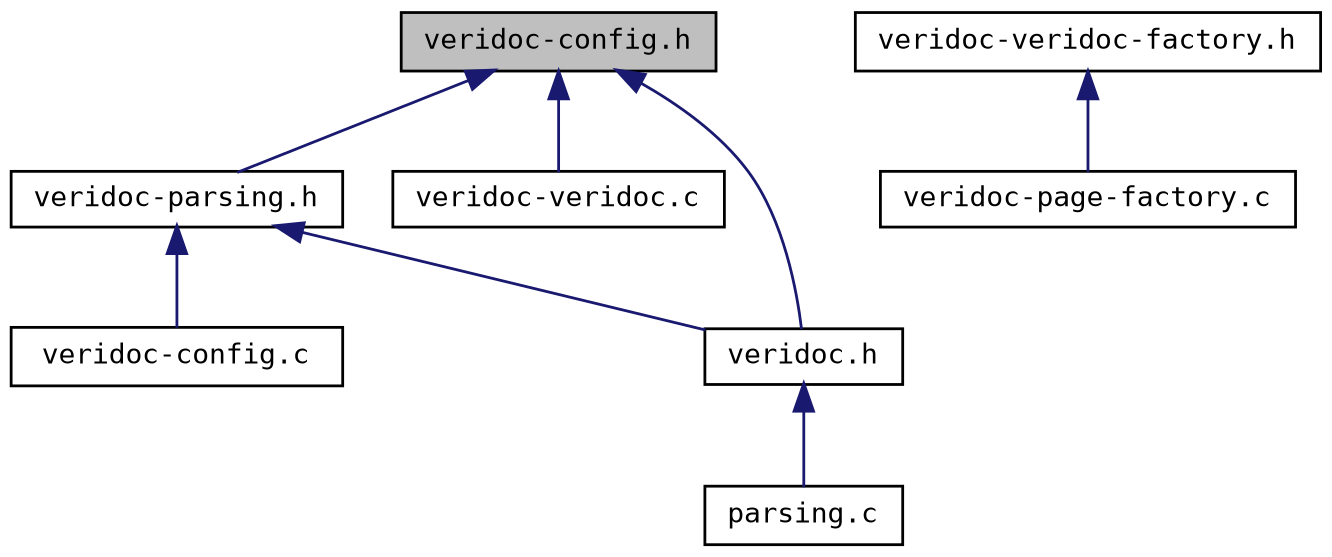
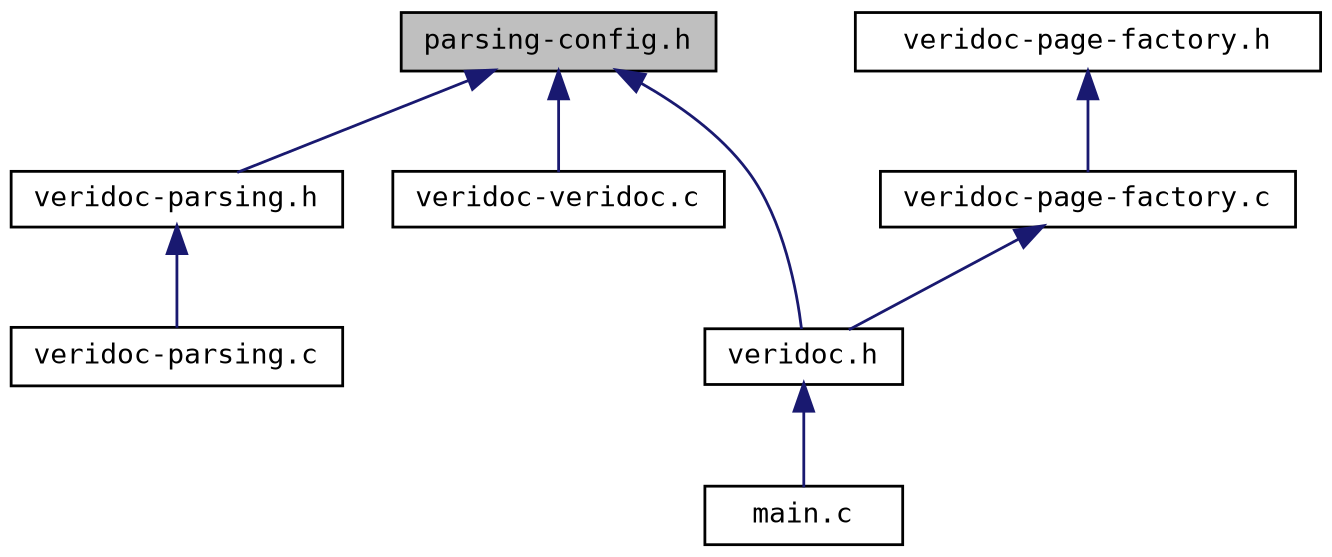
node "veridoc-config.h": label "veridoc-config.h" -> "parsing-config.h"
node "veridoc-veridoc-factory.h": label "veridoc-veridoc-factory.h" -> "veridoc-page-factory.h"
edge "veridoc.h" -> "veridoc-parsing.h": now "veridoc.h" -> "veridoc-page-factory.c"
node "veridoc-config.c": label "veridoc-config.c" -> "veridoc-parsing.c"
node "parsing.c": label "parsing.c" -> "main.c"
